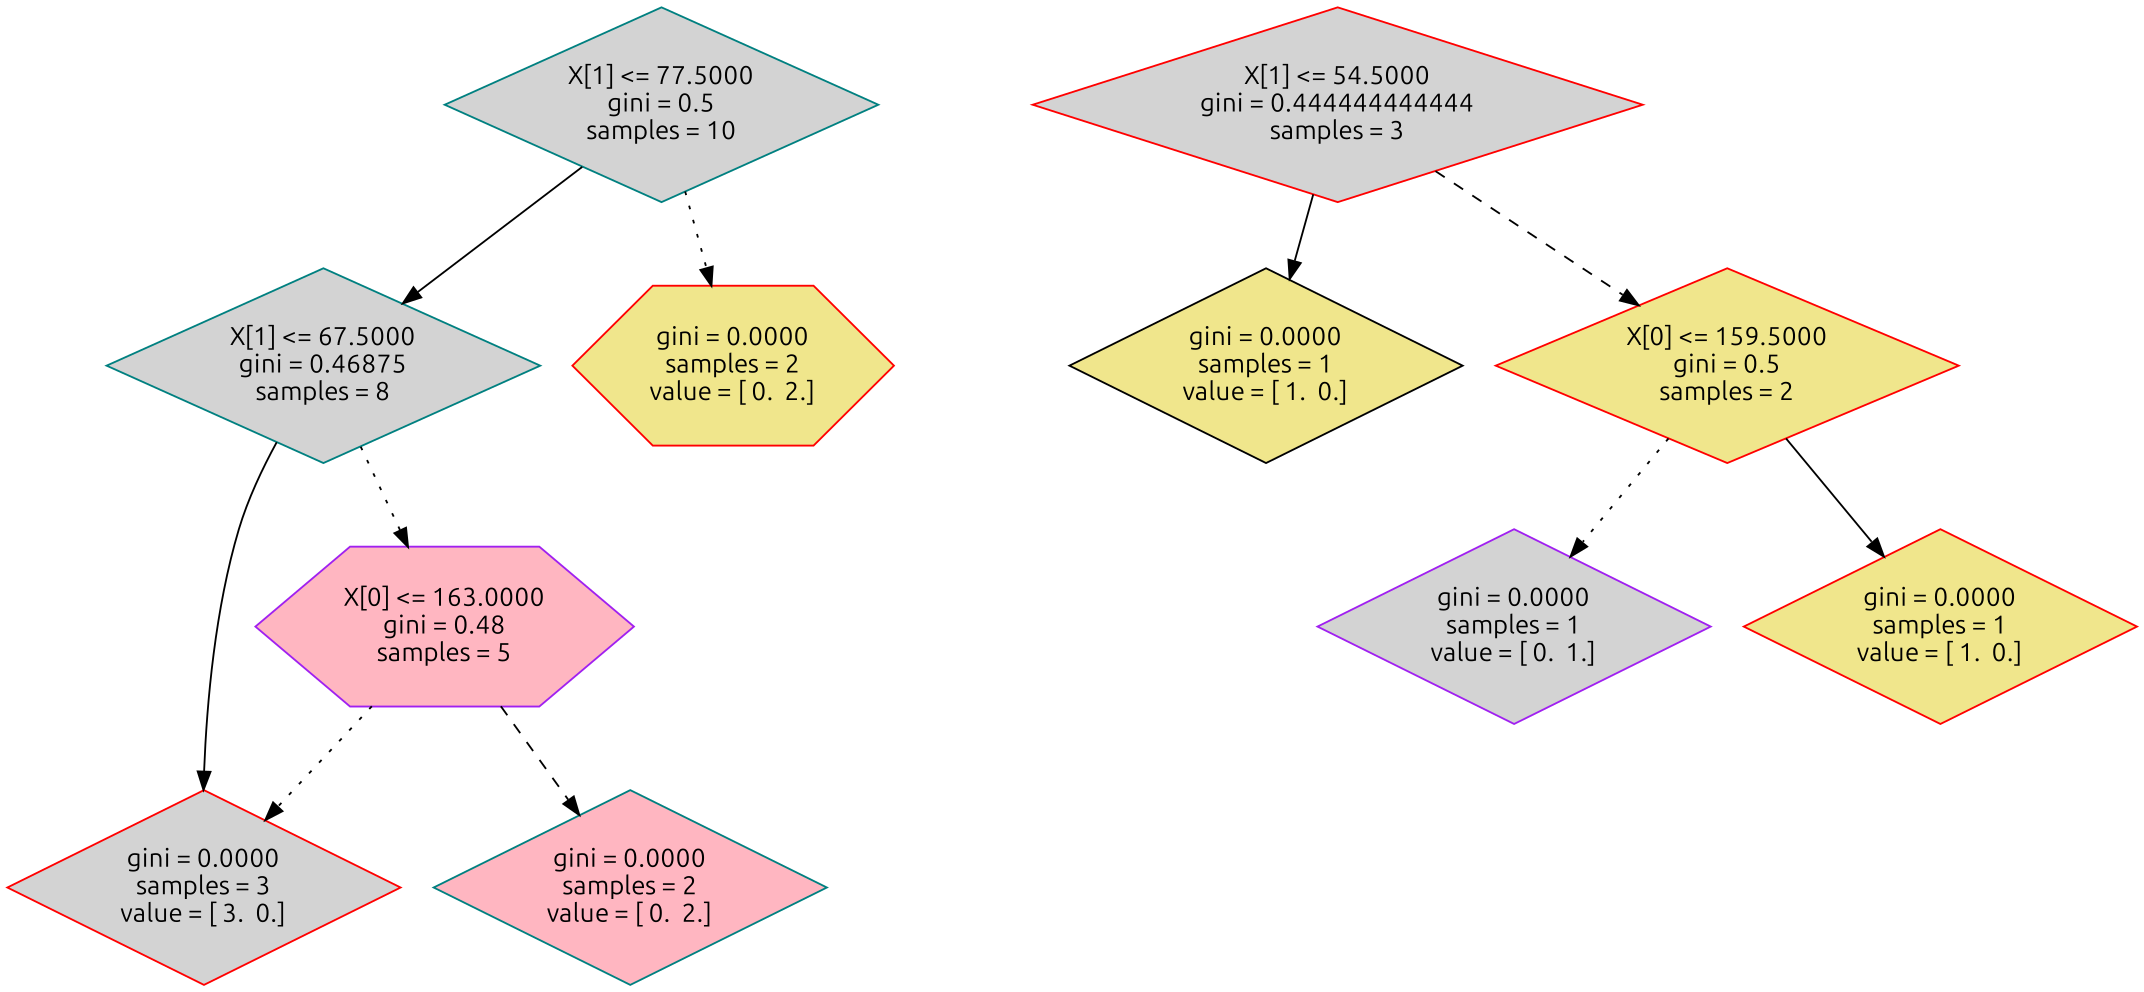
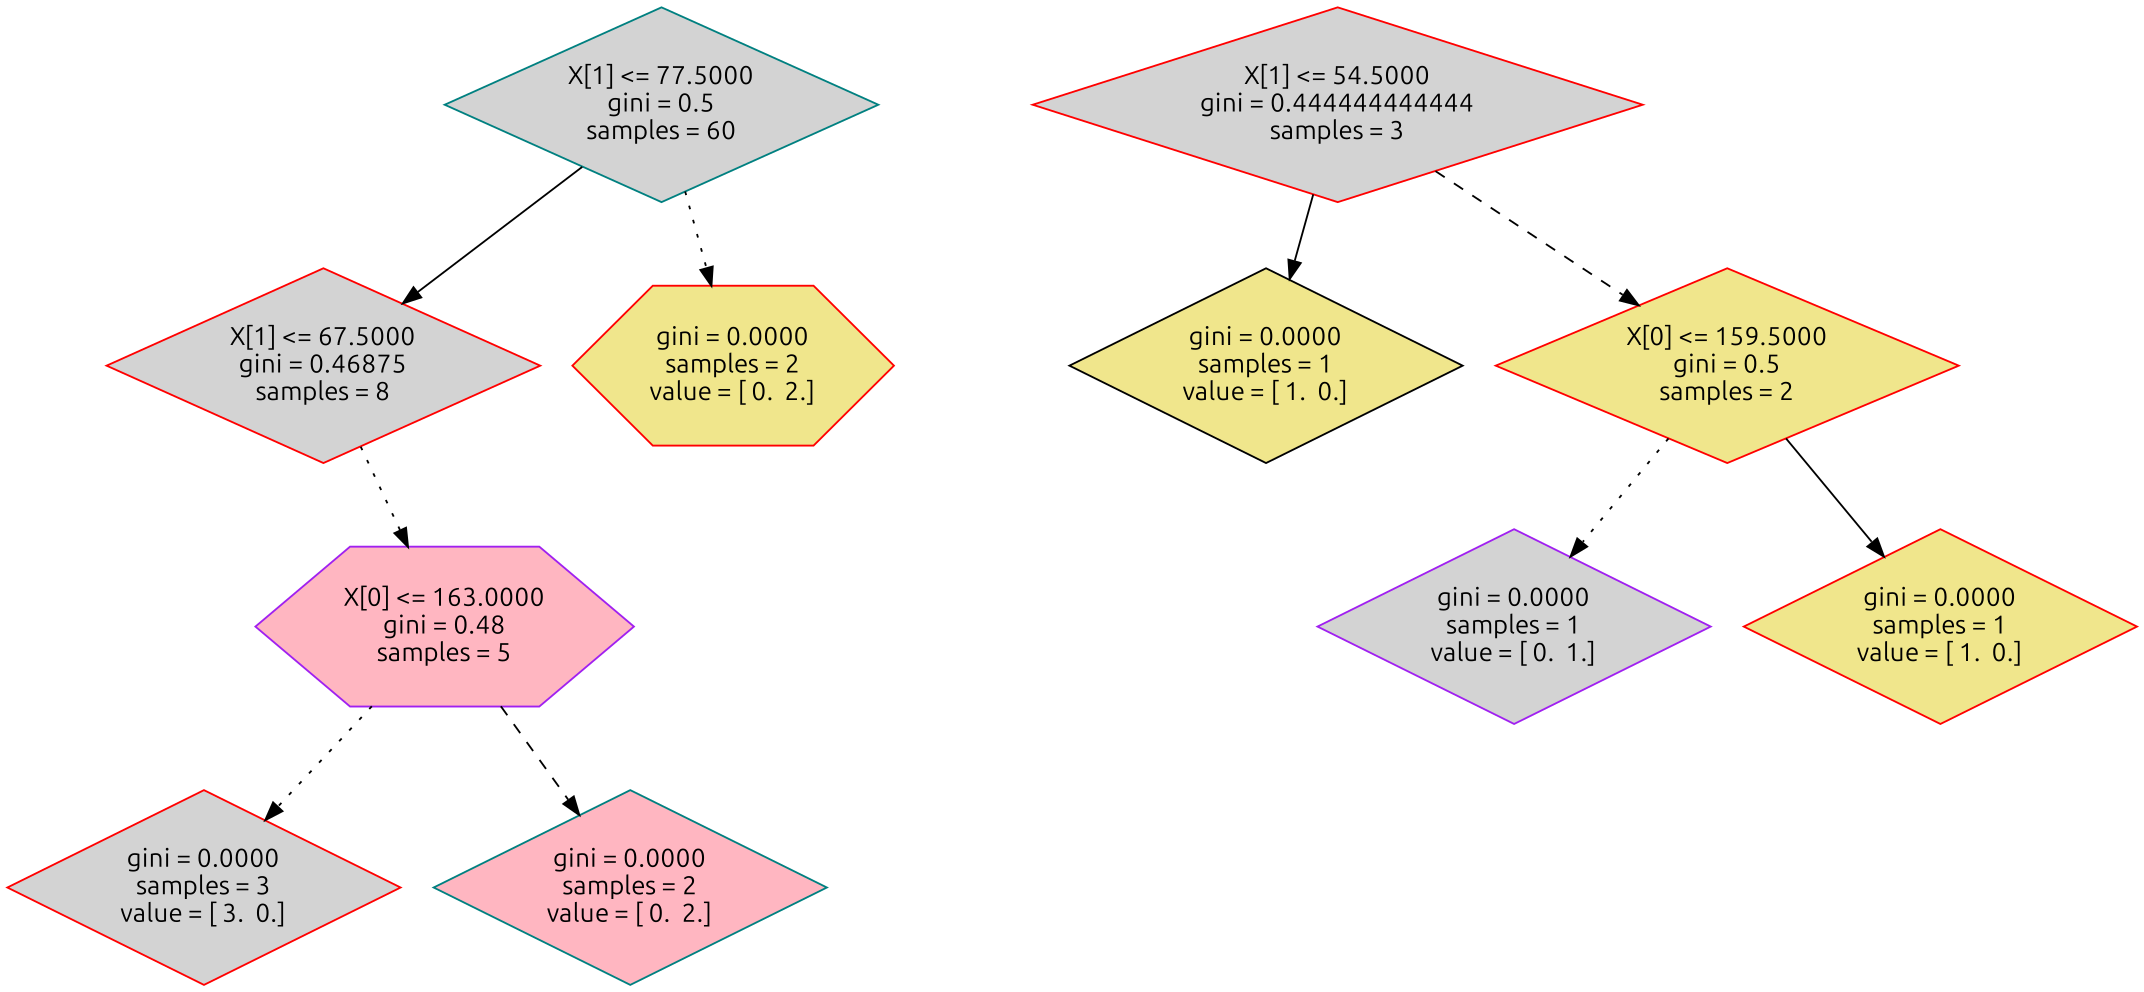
node "X[1] <= 77.5000 gini = 0.5 samples = 10": label "X[1] <= 77.5000 gini = 0.5 samples = 10" -> "X[1] <= 77.5000 gini = 0.5 samples = 60"
node "X[1] <= 67.5000 gini = 0.46875 samples = 8": color teal -> red
edge "X[1] <= 67.5000 gini = 0.46875 samples = 8" -> "gini = 0.0000 samples = 3 value = [ 3.  0.]": removed
